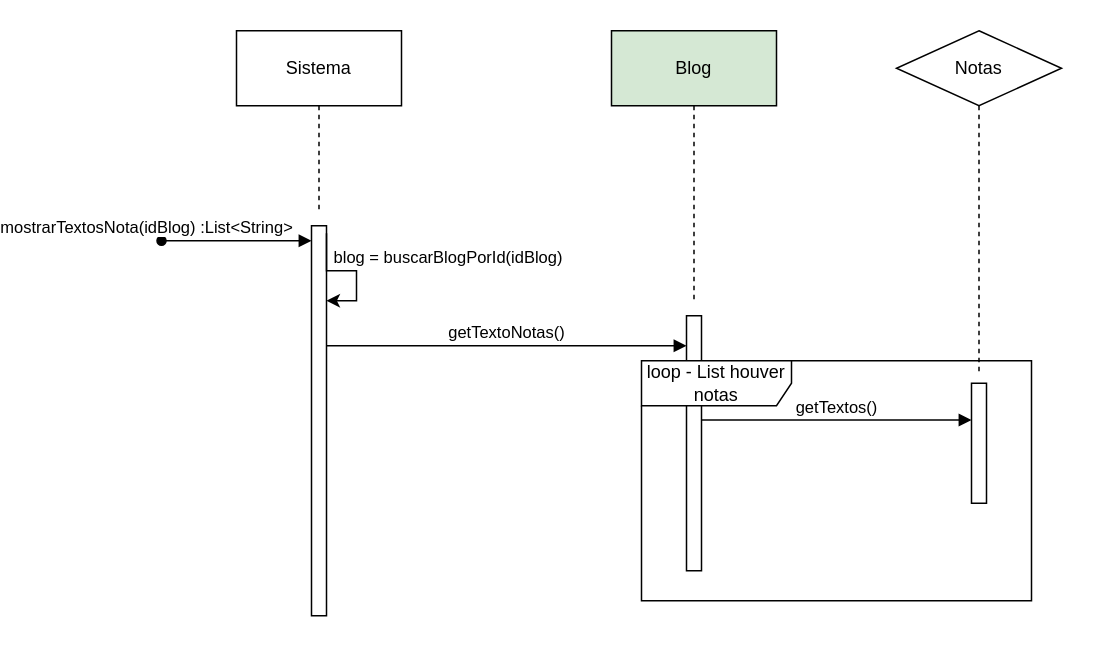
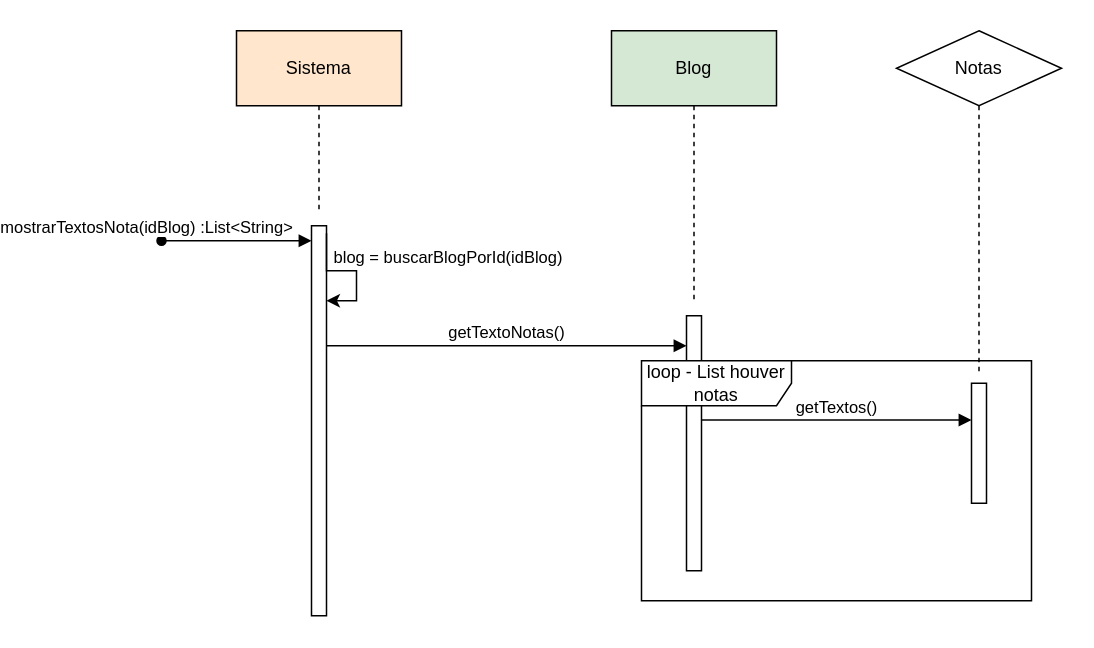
node "Sistema": fillcolor #ffffff -> #ffe6cc
